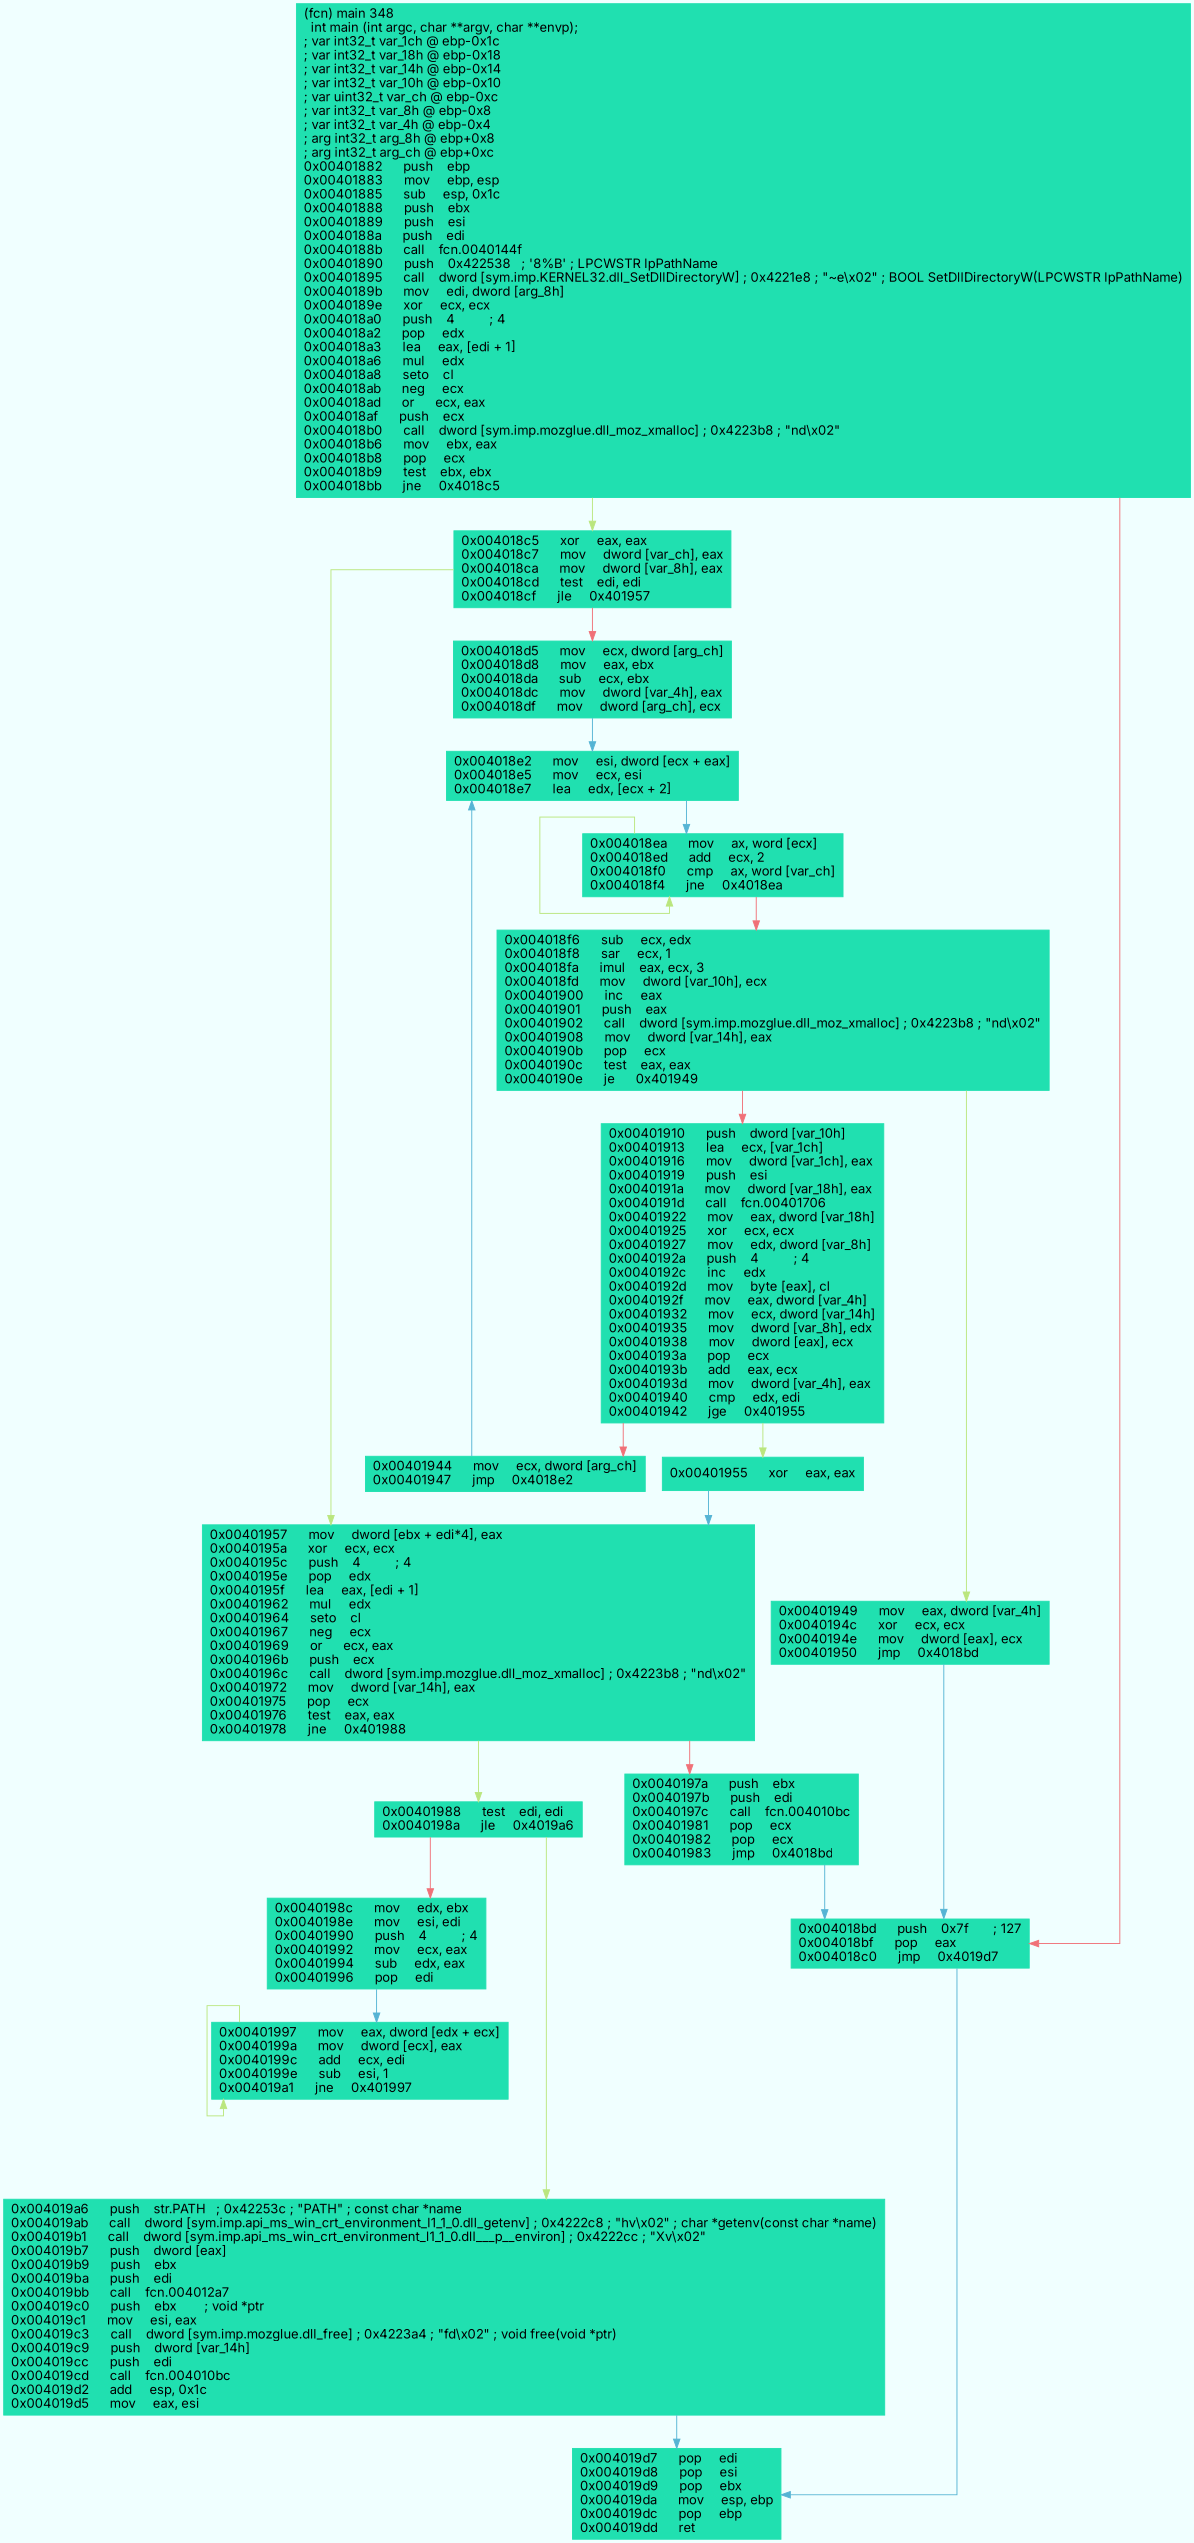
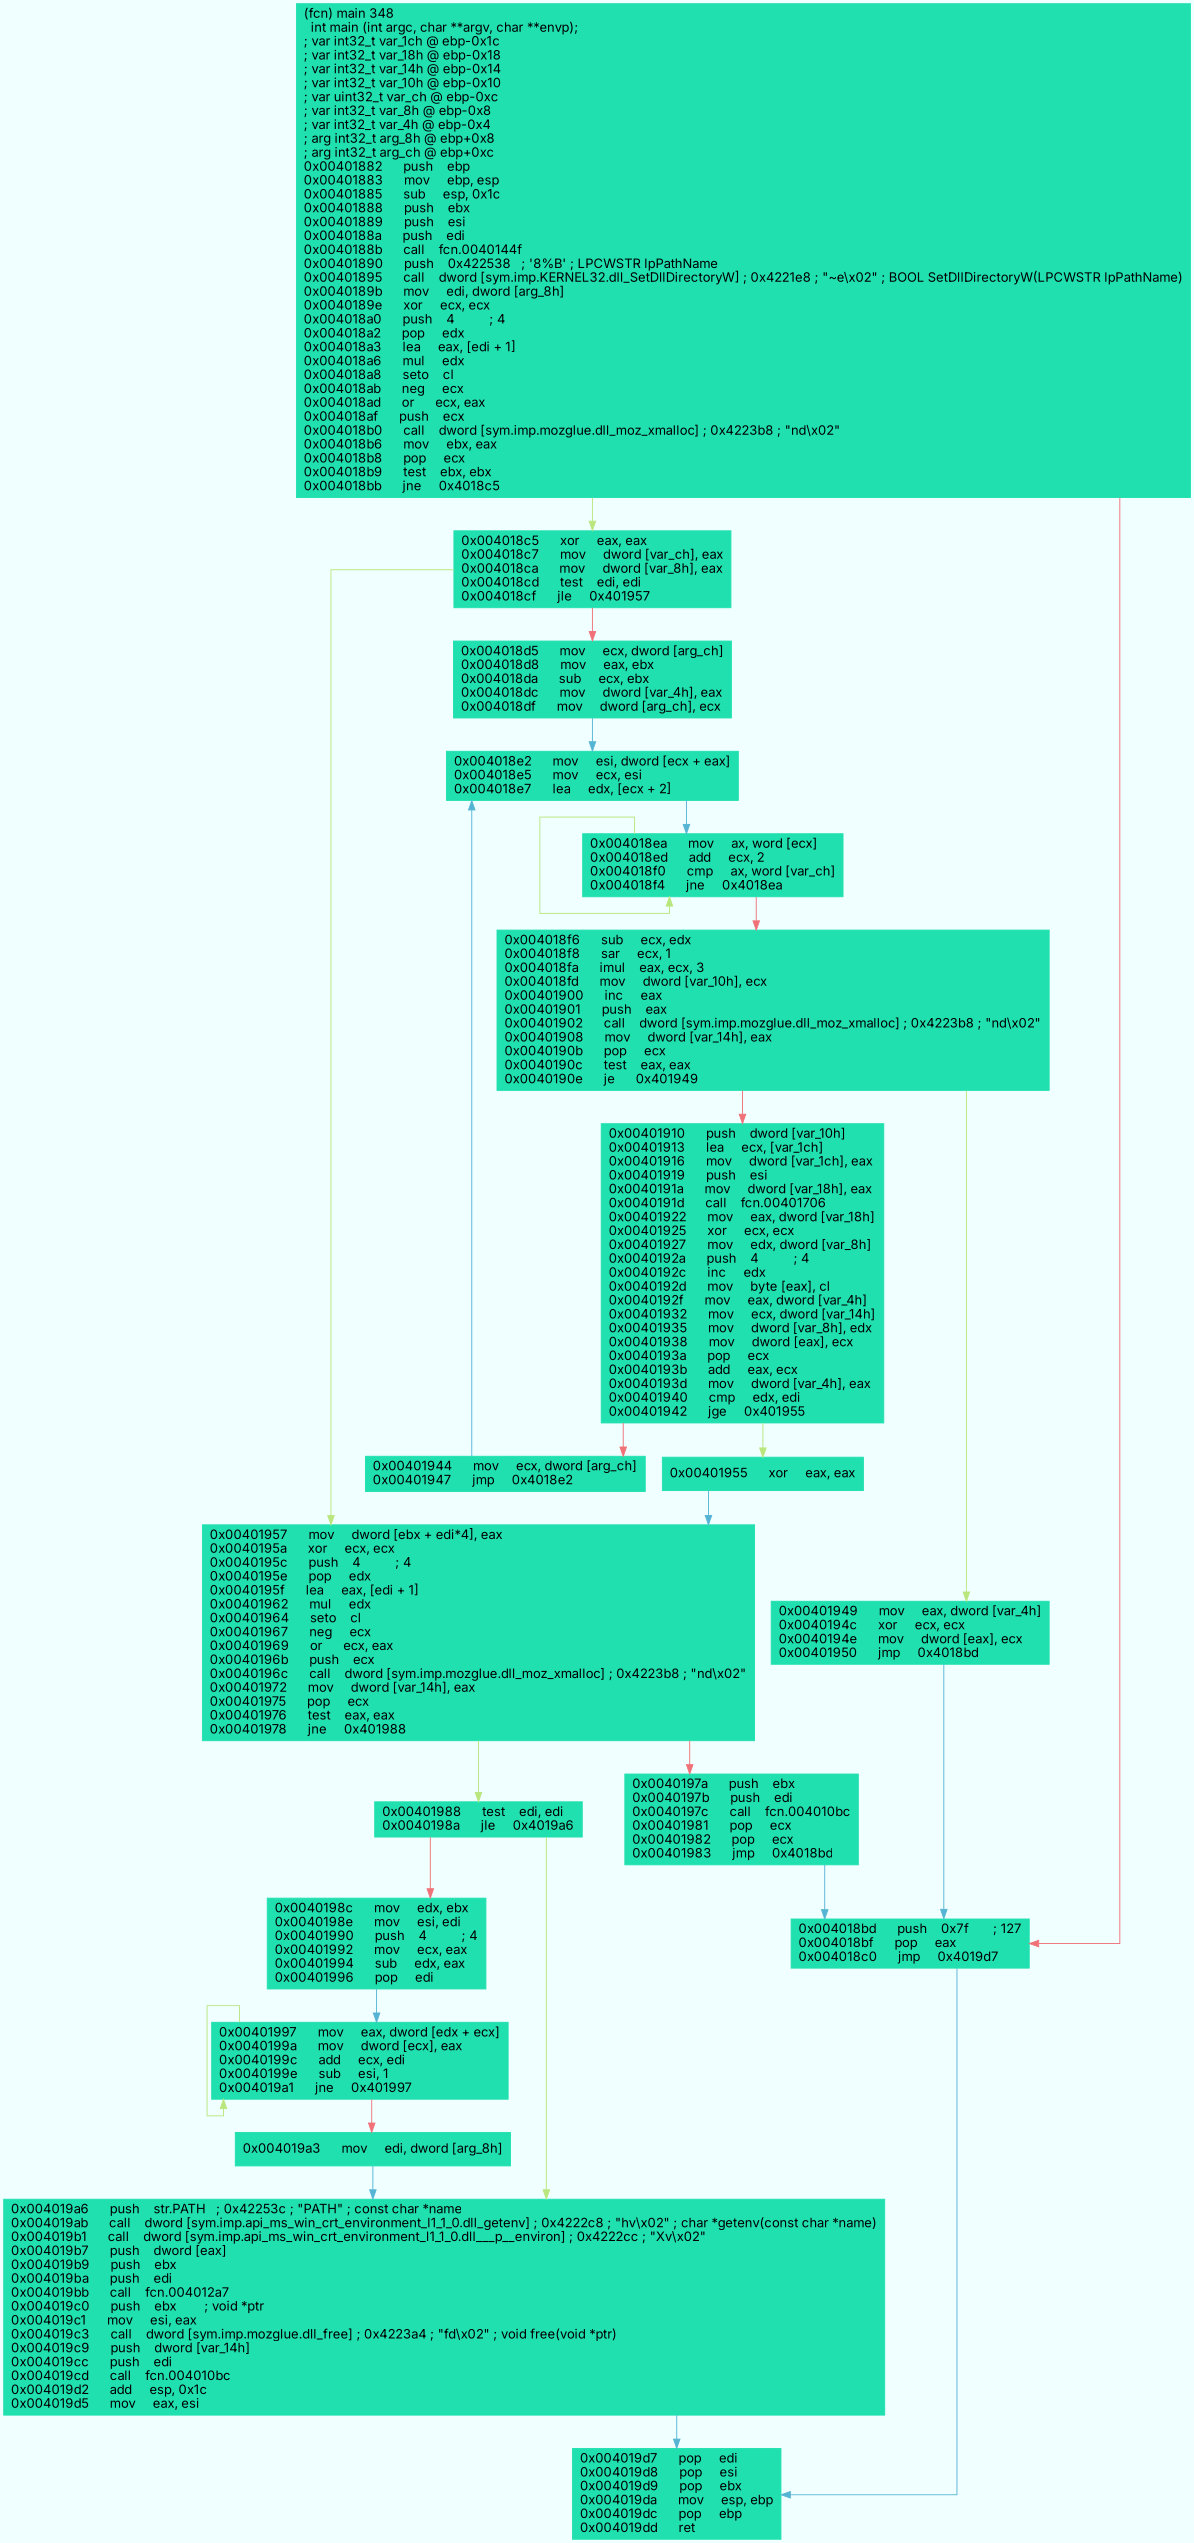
node "0x004019a3      mov     edi, dword [arg_8h]": added
